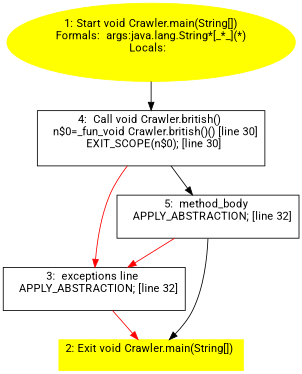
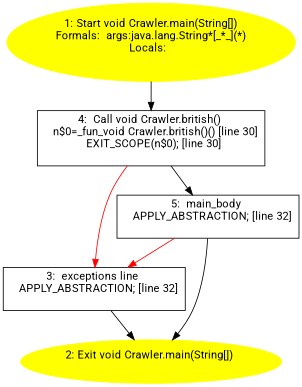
node "5:  method_body APPLY_ABSTRACTION; [line 32]": label "5:  method_body APPLY_ABSTRACTION; [line 32]" -> "5:  main_body APPLY_ABSTRACTION; [line 32]"
edge "3:  exceptions line APPLY_ABSTRACTION; [line 32]" -> "2: Exit void Crawler.main(String[])": color red -> black
node "2: Exit void Crawler.main(String[])": shape box -> ellipse
